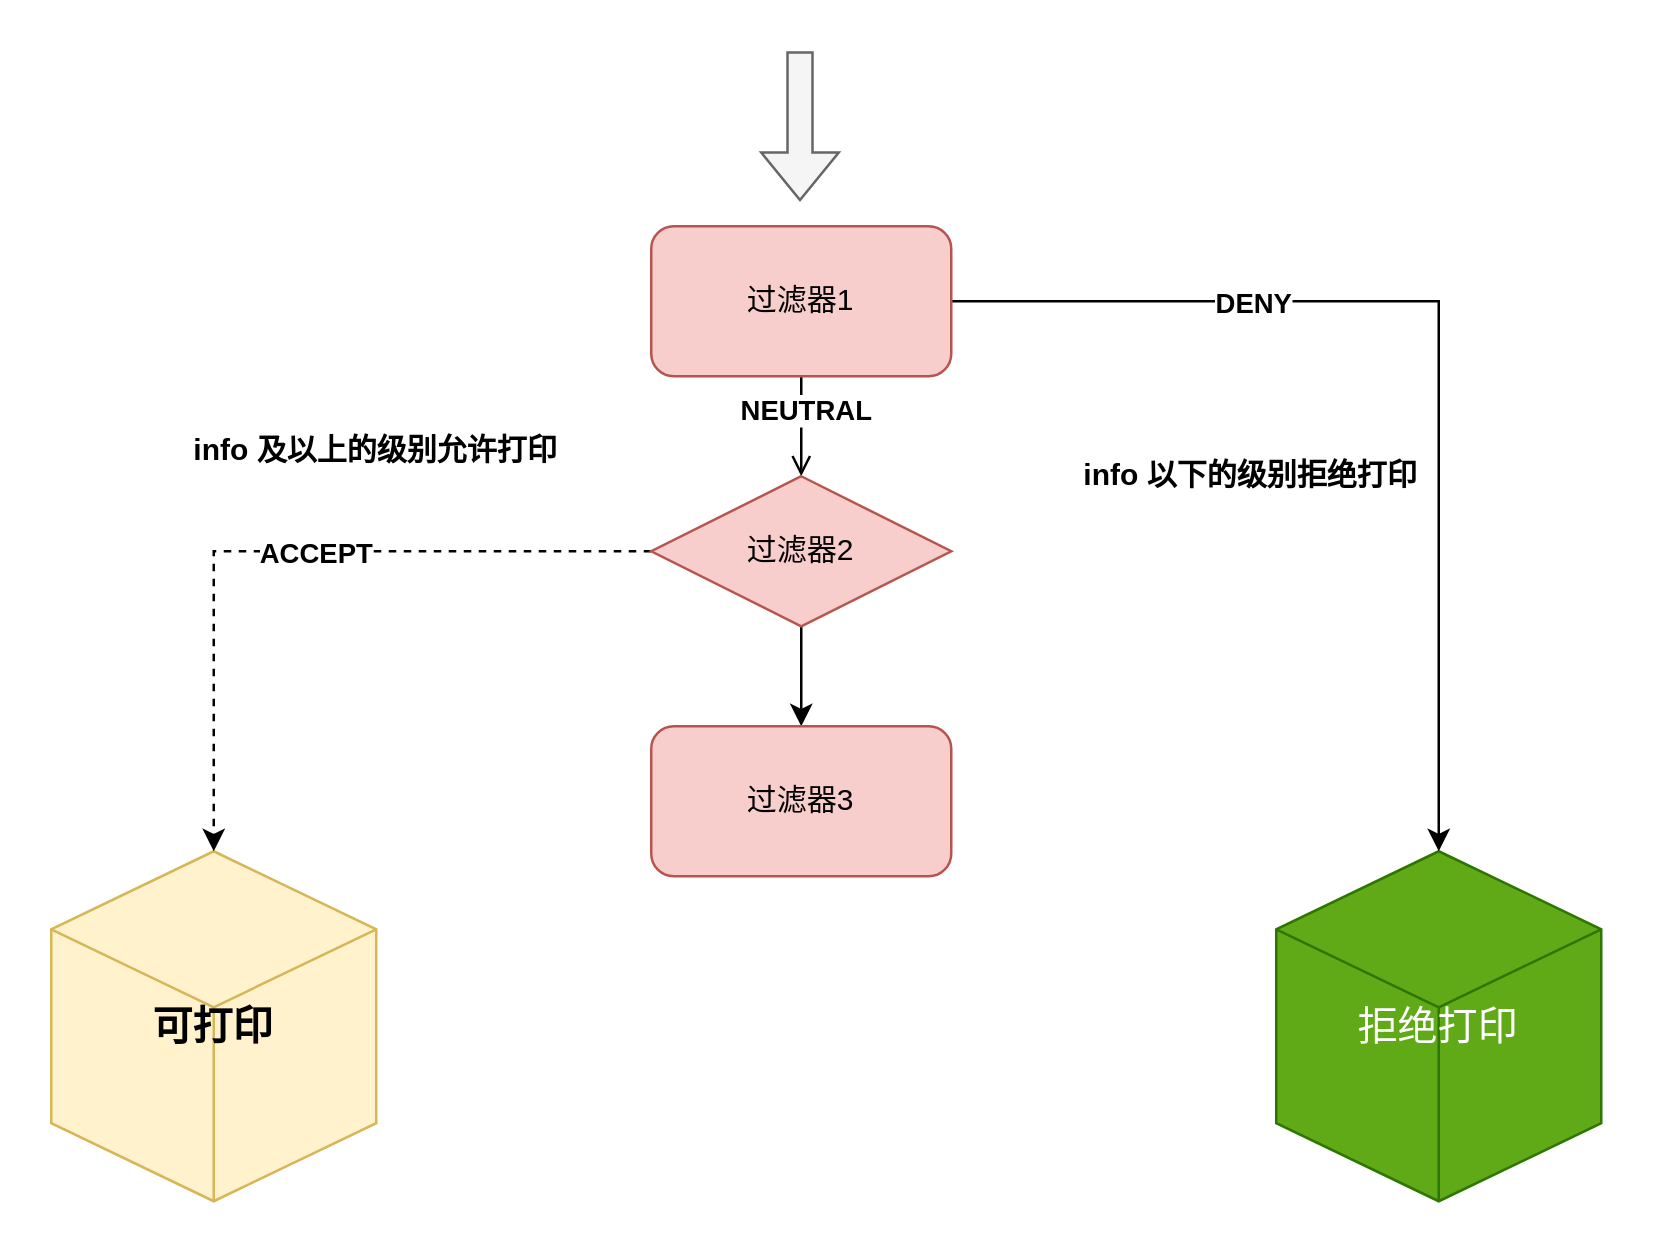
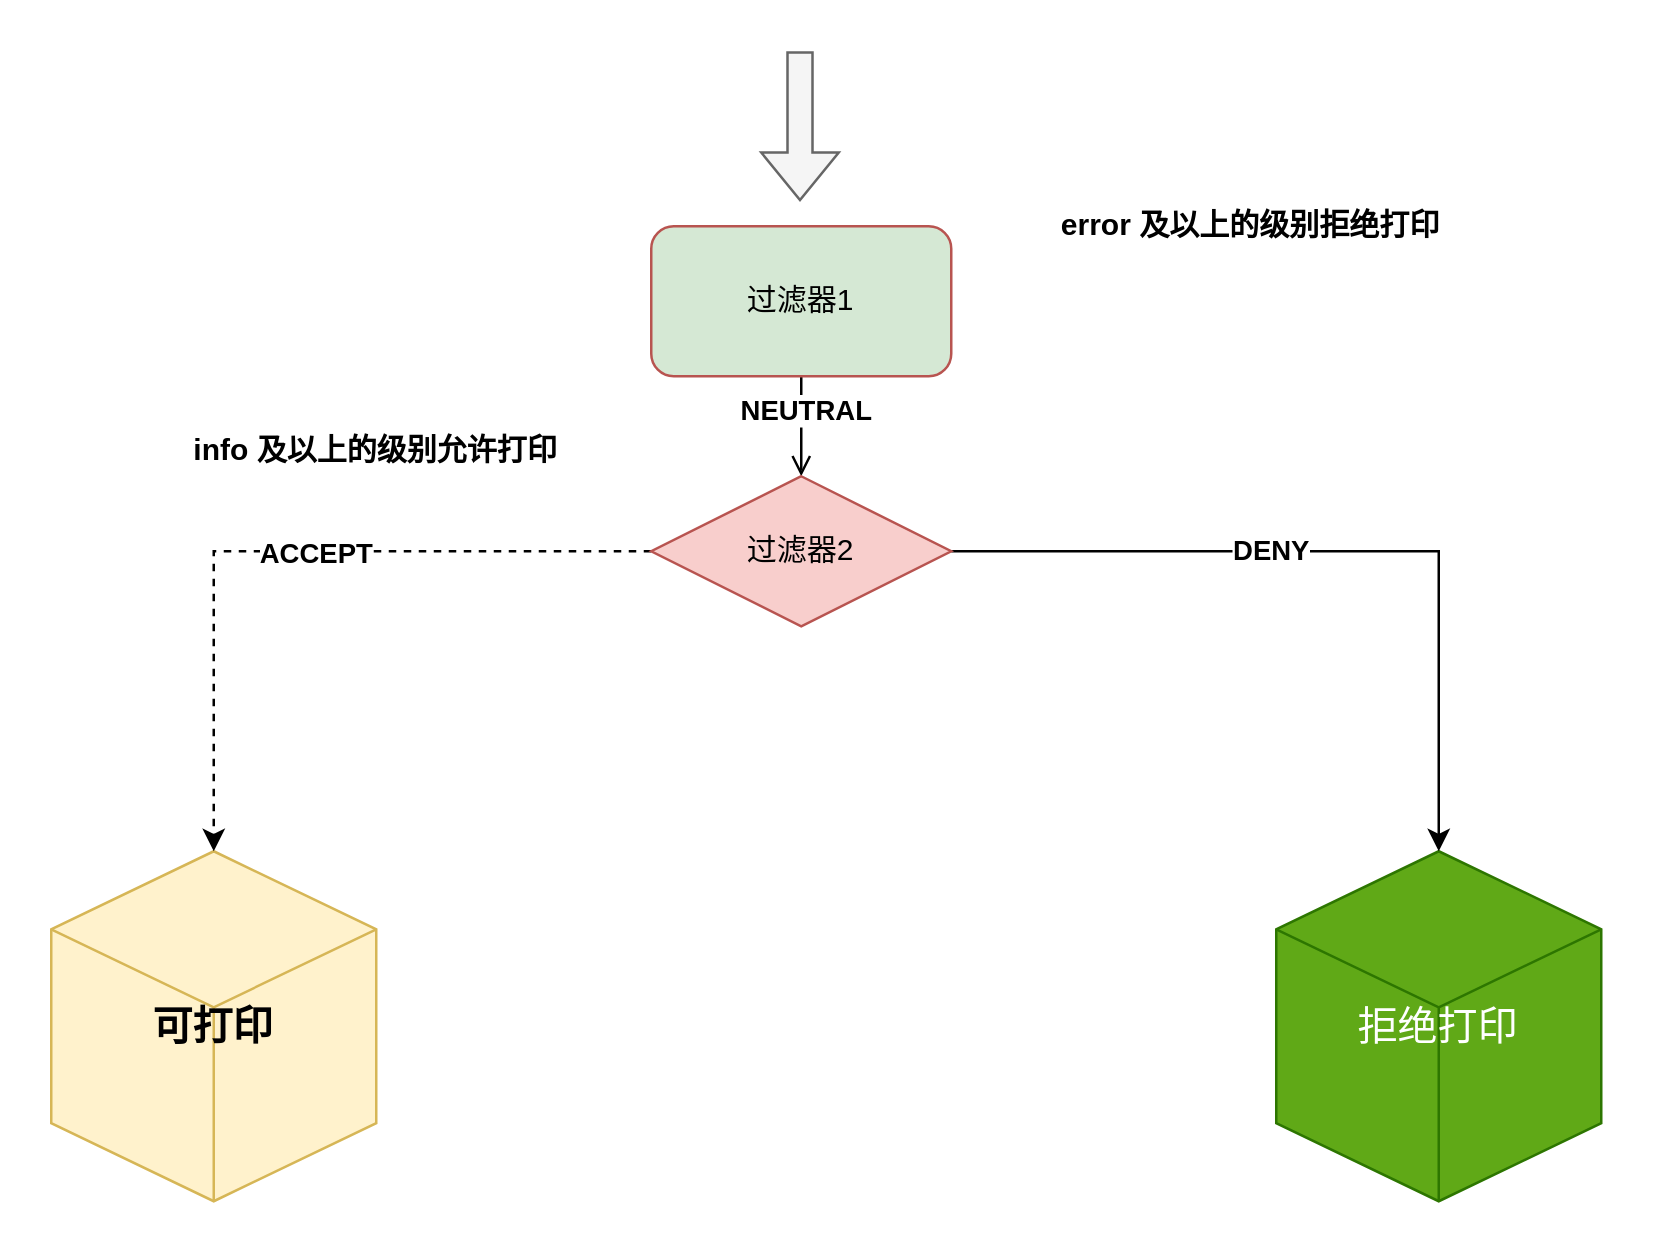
node "error 及以上的级别拒绝打印": added
node "过滤器1": fillcolor #f8cecc -> #d5e8d4
edge "过滤器1" -> "拒绝打印": removed, label "DENY"
node "info 以下的级别拒绝打印": removed
edge "过滤器2" -> "拒绝打印": added, label "DENY"
edge "过滤器2" -> "过滤器3": removed
node "过滤器3": removed
